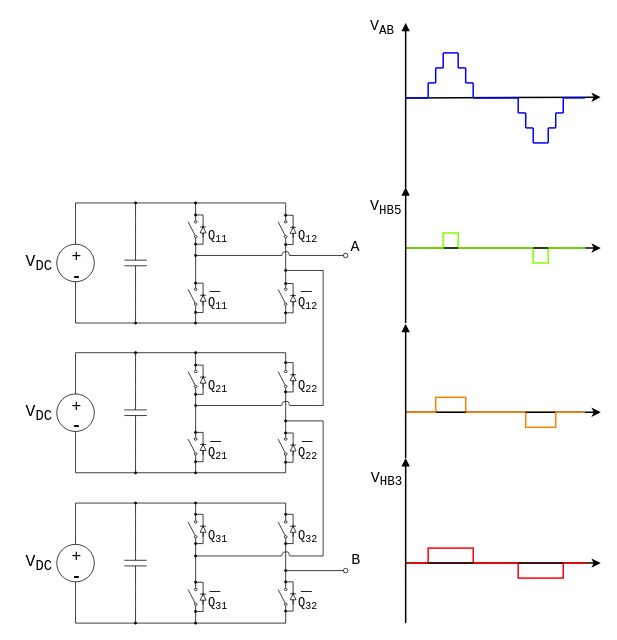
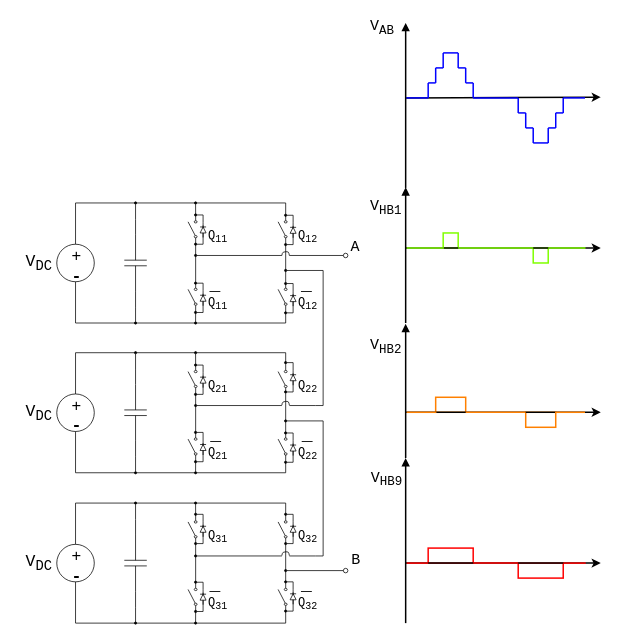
node "VΗΒ5": label "VΗΒ5" -> "VΗΒ1"
node "VΗΒ2": added
node "VΗΒ3": label "VΗΒ3" -> "VΗΒ9"
